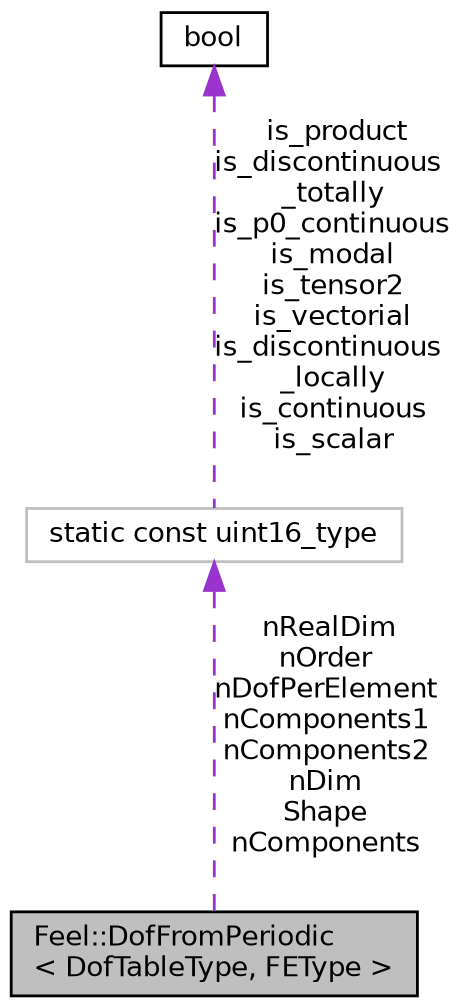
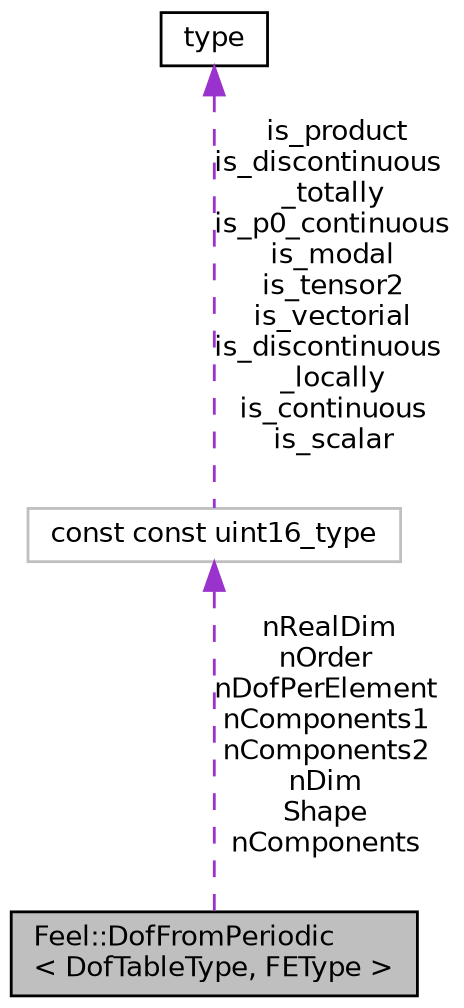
node "bool": label "bool" -> "type"
node "static const uint16_type": label "static const uint16_type" -> "const const uint16_type"
